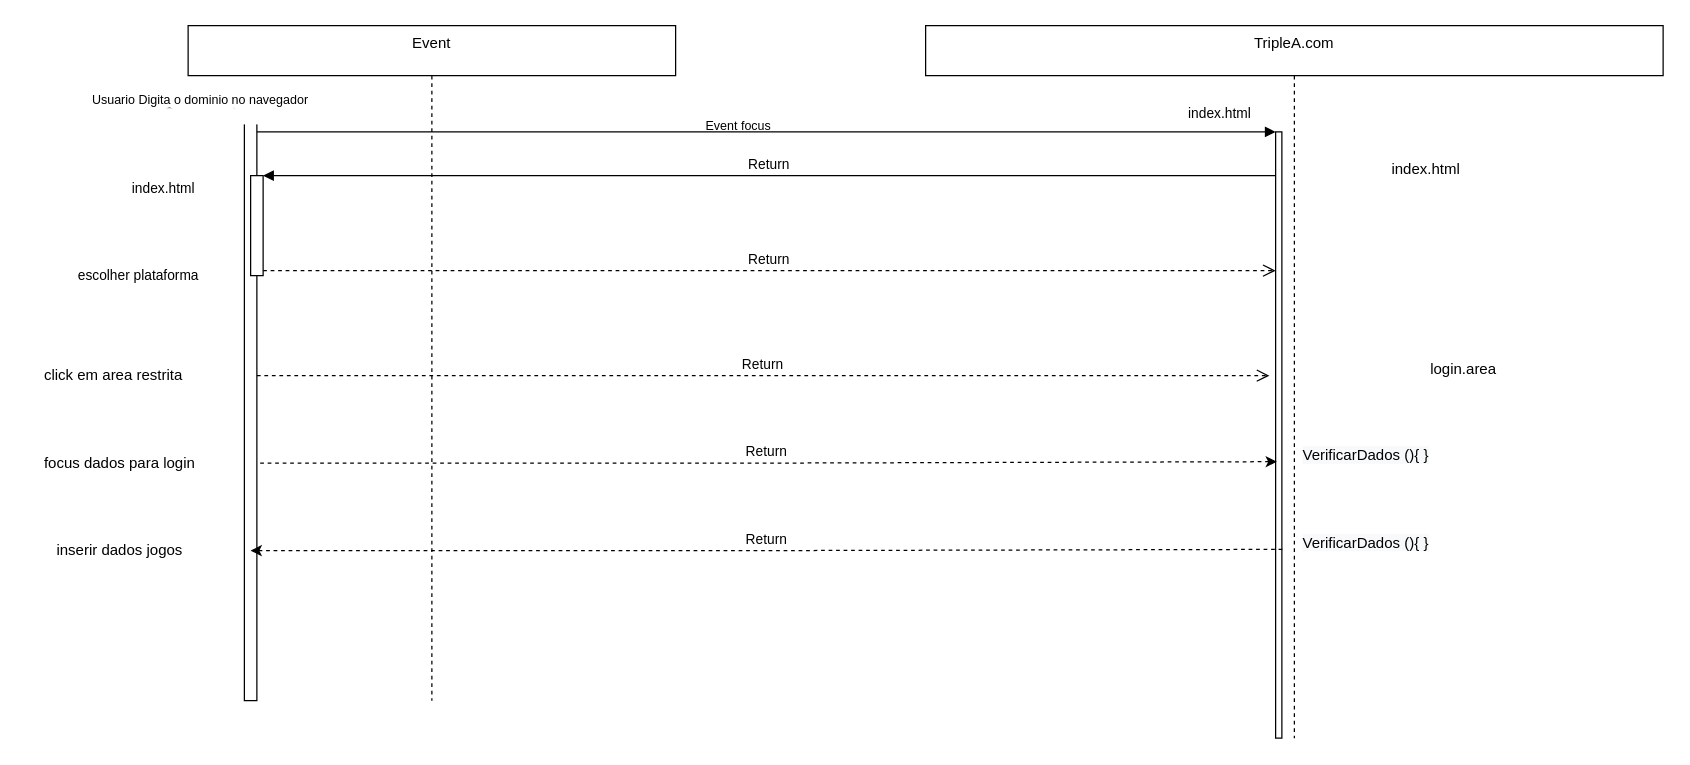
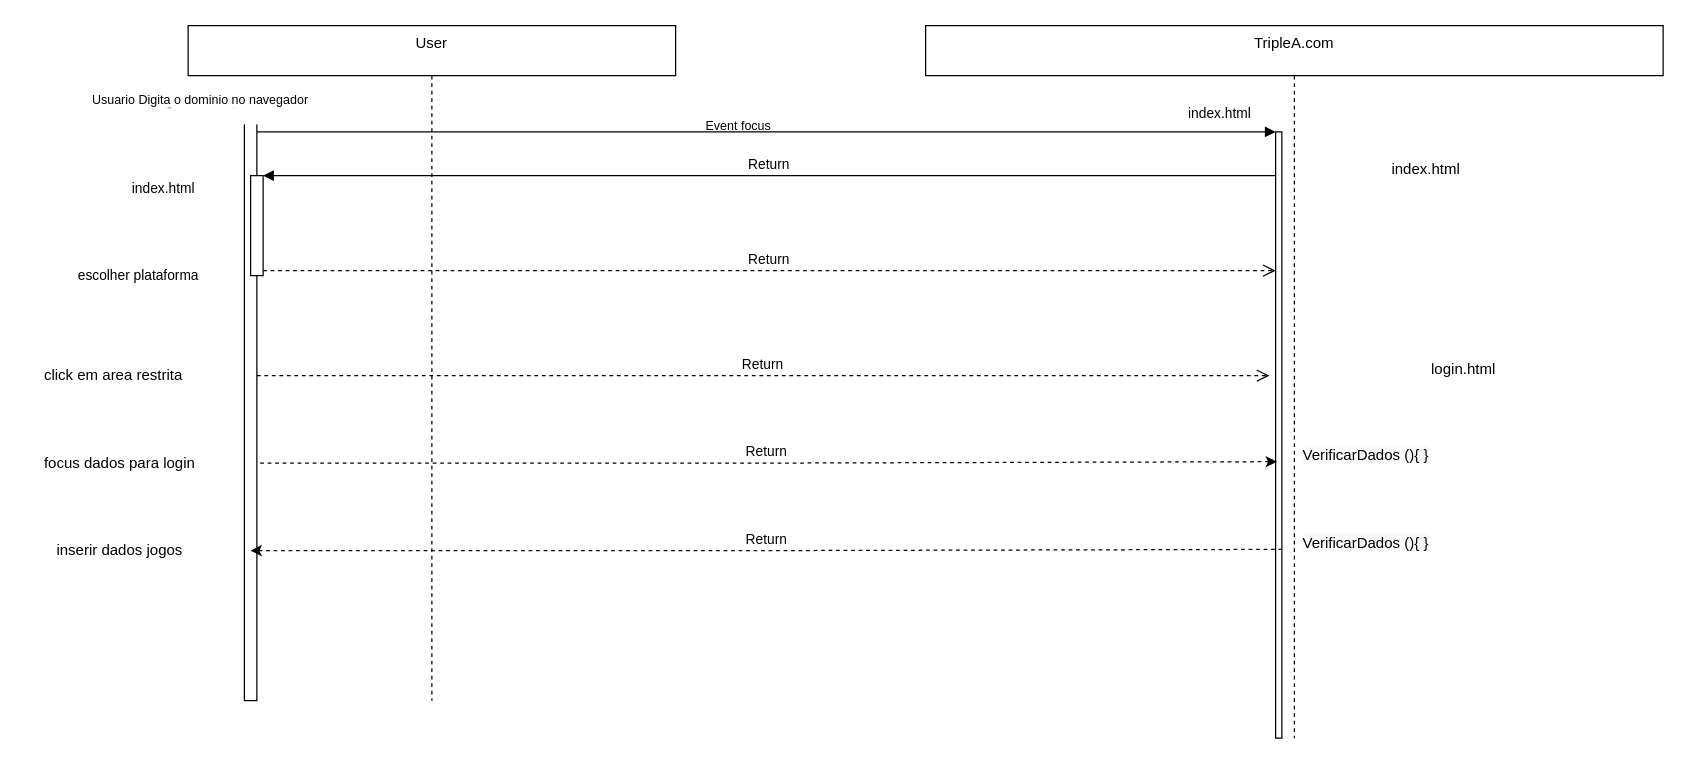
node "Event": label "Event" -> "User"
node "login.area": label "login.area" -> "login.html"
